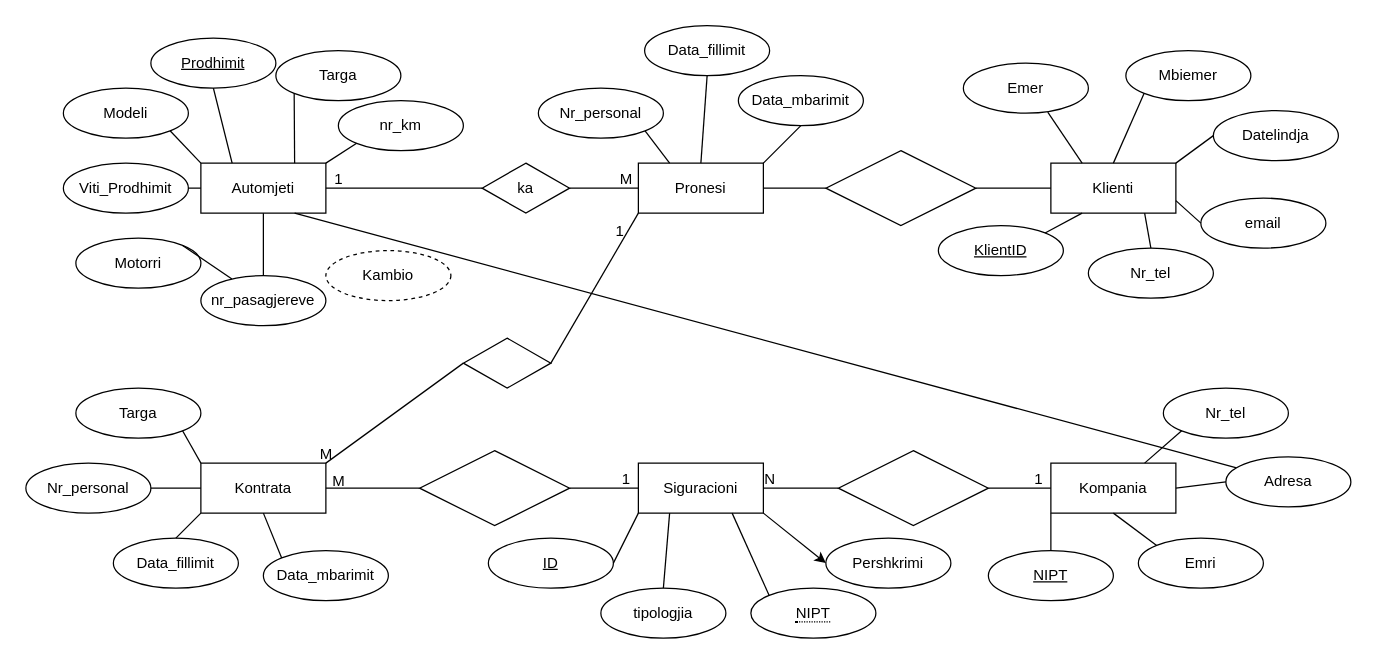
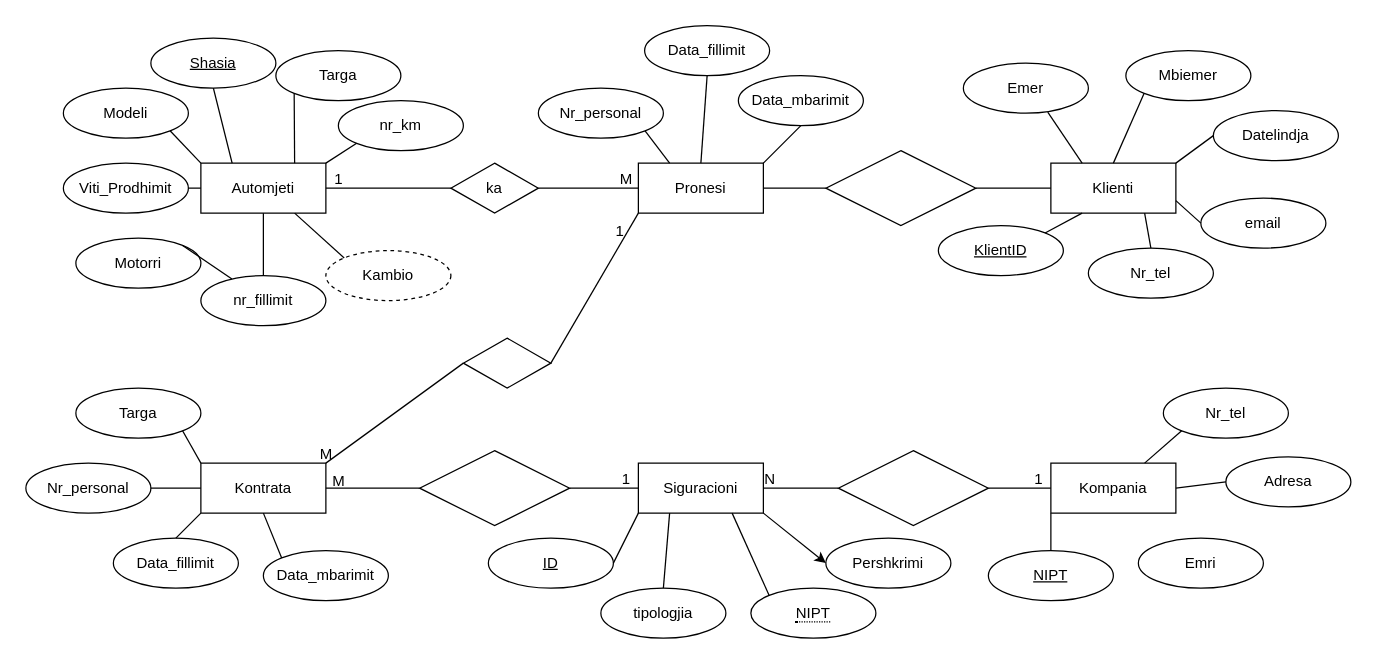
node "Prodhimit": label "Prodhimit" -> "Shasia"
node "ka": moved (526, 188) -> (494, 188)
node "nr_pasagjereve": label "nr_pasagjereve" -> "nr_fillimit"
edge "Automjeti" -- "Adresa": now "Automjeti" -- "Kambio"
edge "Kompania" -- "Emri": removed
